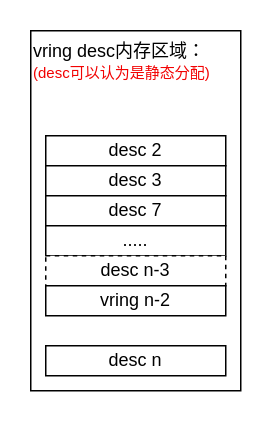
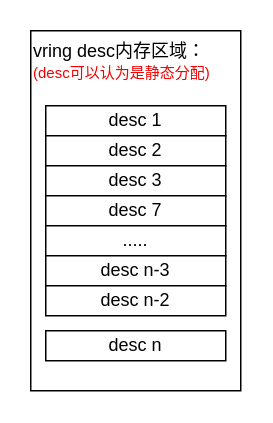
node "desc 1": added
node "desc n-3": style dashed -> solid
node "vring n-2": label "vring n-2" -> "desc n-2"
node "desc n": moved (136, 361) -> (136, 346)
